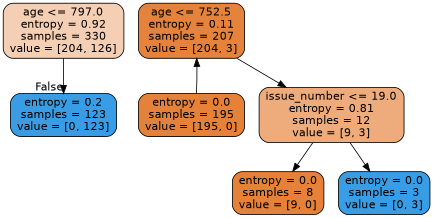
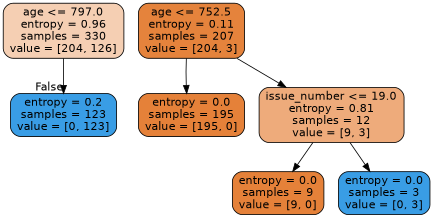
node "age <= 797.0 entropy = 0.92 samples = 330 value = [204, 126]": label "age <= 797.0 entropy = 0.92 samples = 330 value = [204, 126]" -> "age <= 797.0 entropy = 0.96 samples = 330 value = [204, 126]"
edge "entropy = 0.0 samples = 195 value = [195, 0]" -> "age <= 752.5 entropy = 0.11 samples = 207 value = [204, 3]": reversed
node "entropy = 0.0 samples = 8 value = [9, 0]": label "entropy = 0.0 samples = 8 value = [9, 0]" -> "entropy = 0.0 samples = 9 value = [9, 0]"
